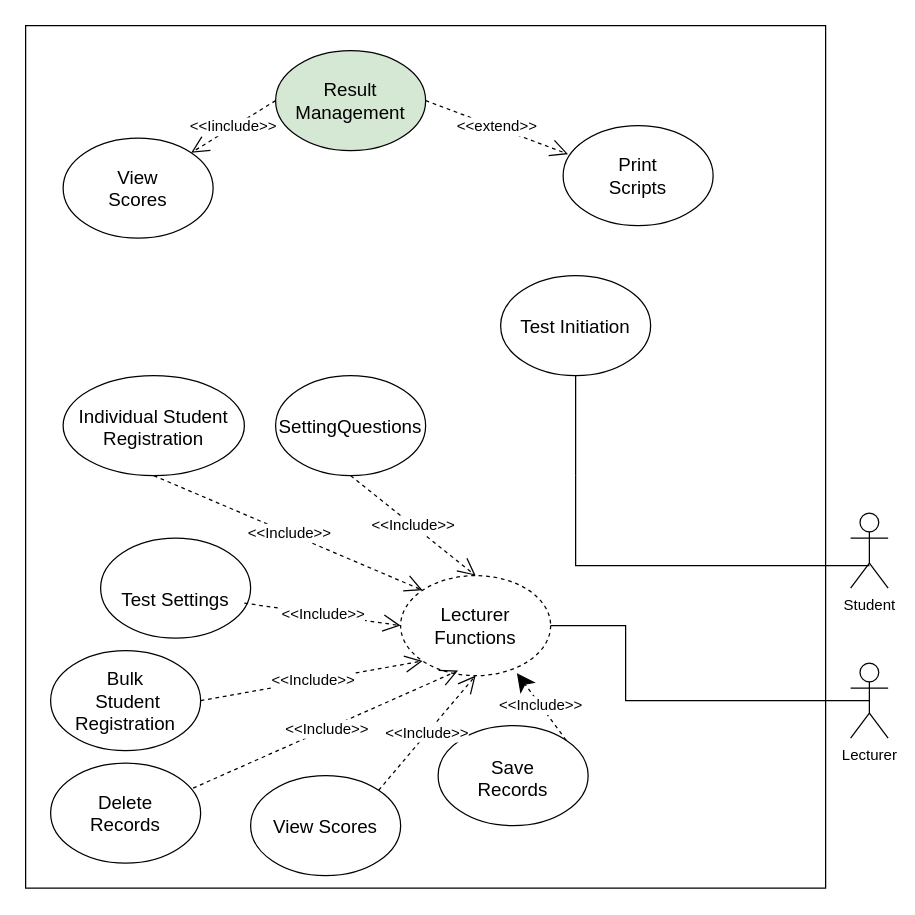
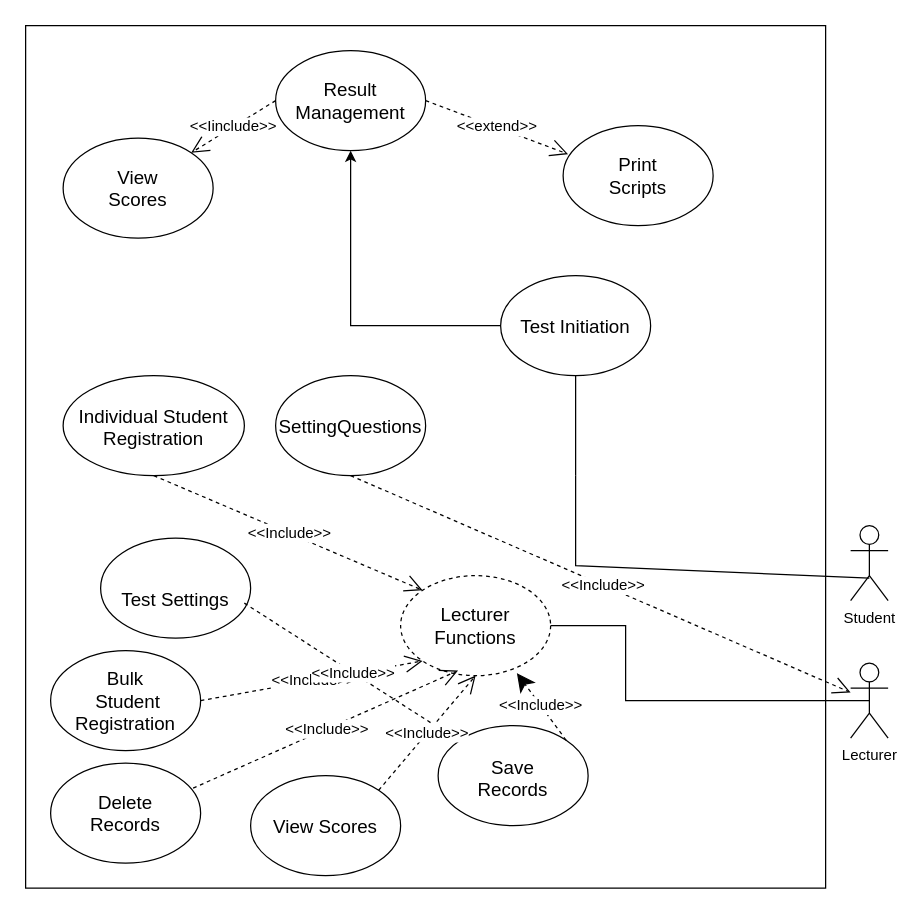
node "Result Management": fillcolor #d5e8d4 -> #ffffff
edge "Test Initiation" -> "Result Management": added
edge "SettingQuestions" -> "Lecturer Functions": now "SettingQuestions" -> "Lecturer"
node "Student": moved (869, 551) -> (869, 563)
edge "Test Settings" -> "Lecturer Functions": now "Test Settings" -> "Save Records"
